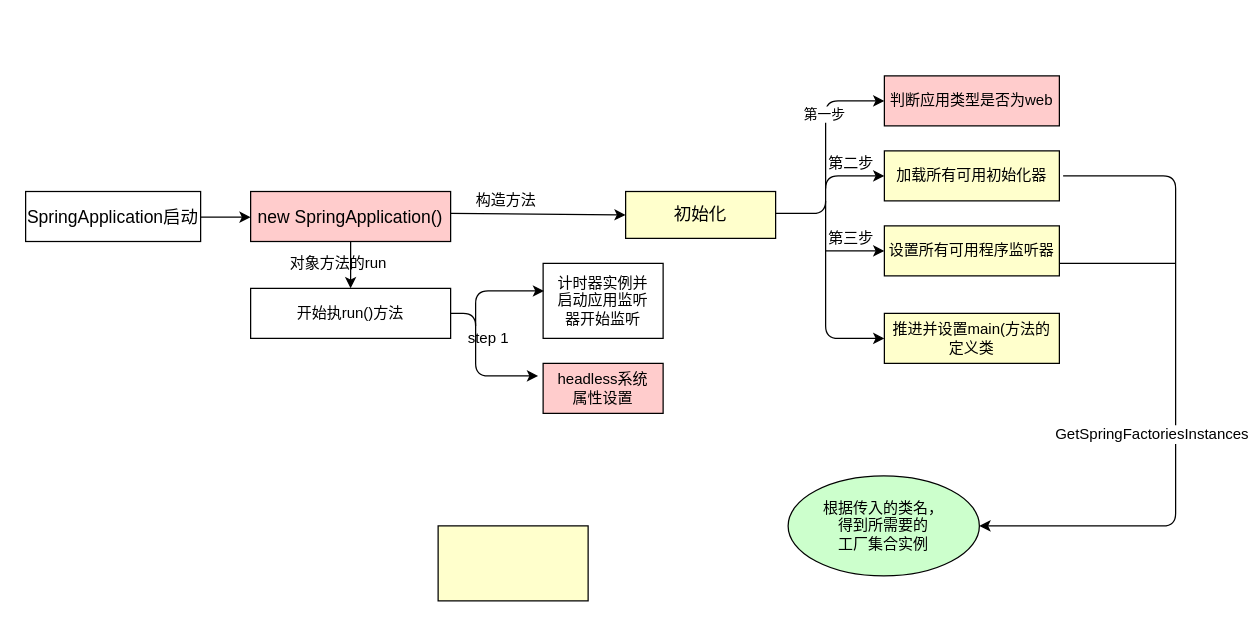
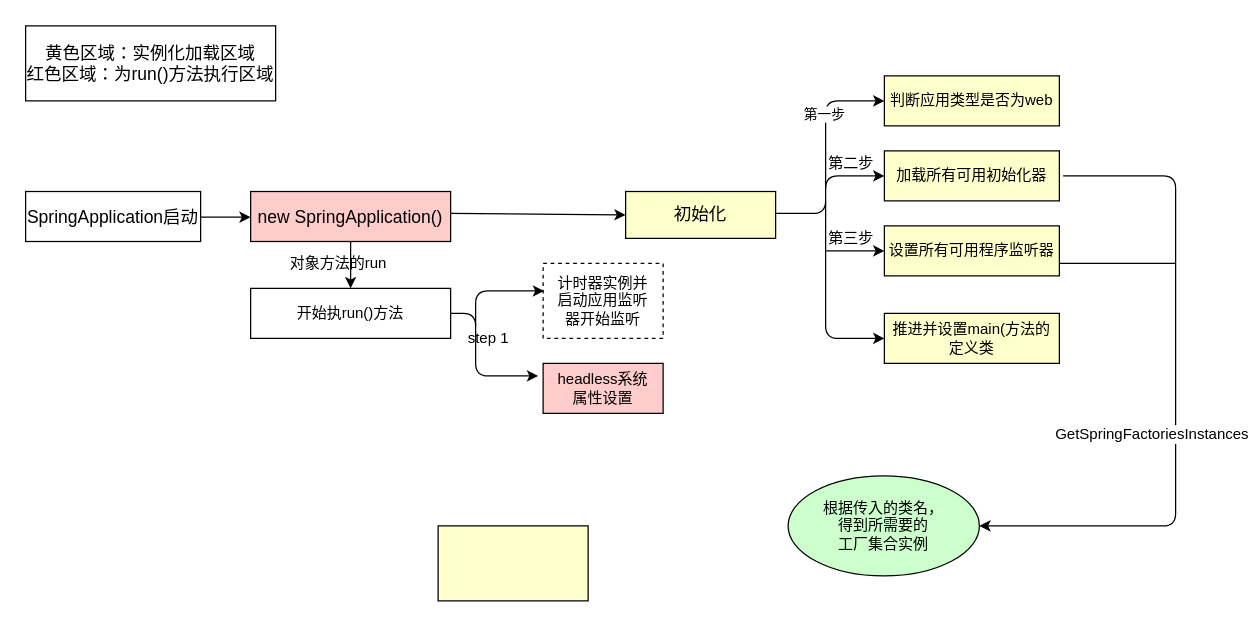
node "黄色区域：实例化加载区域 红色区域：为run()方法执行区域": added
node "判断应用类型是否为web": fillcolor #ffcccc -> #ffffcc
node "构造方法": removed
node "计时器实例并 启动应用监听 器开始监听": style solid -> dashed
